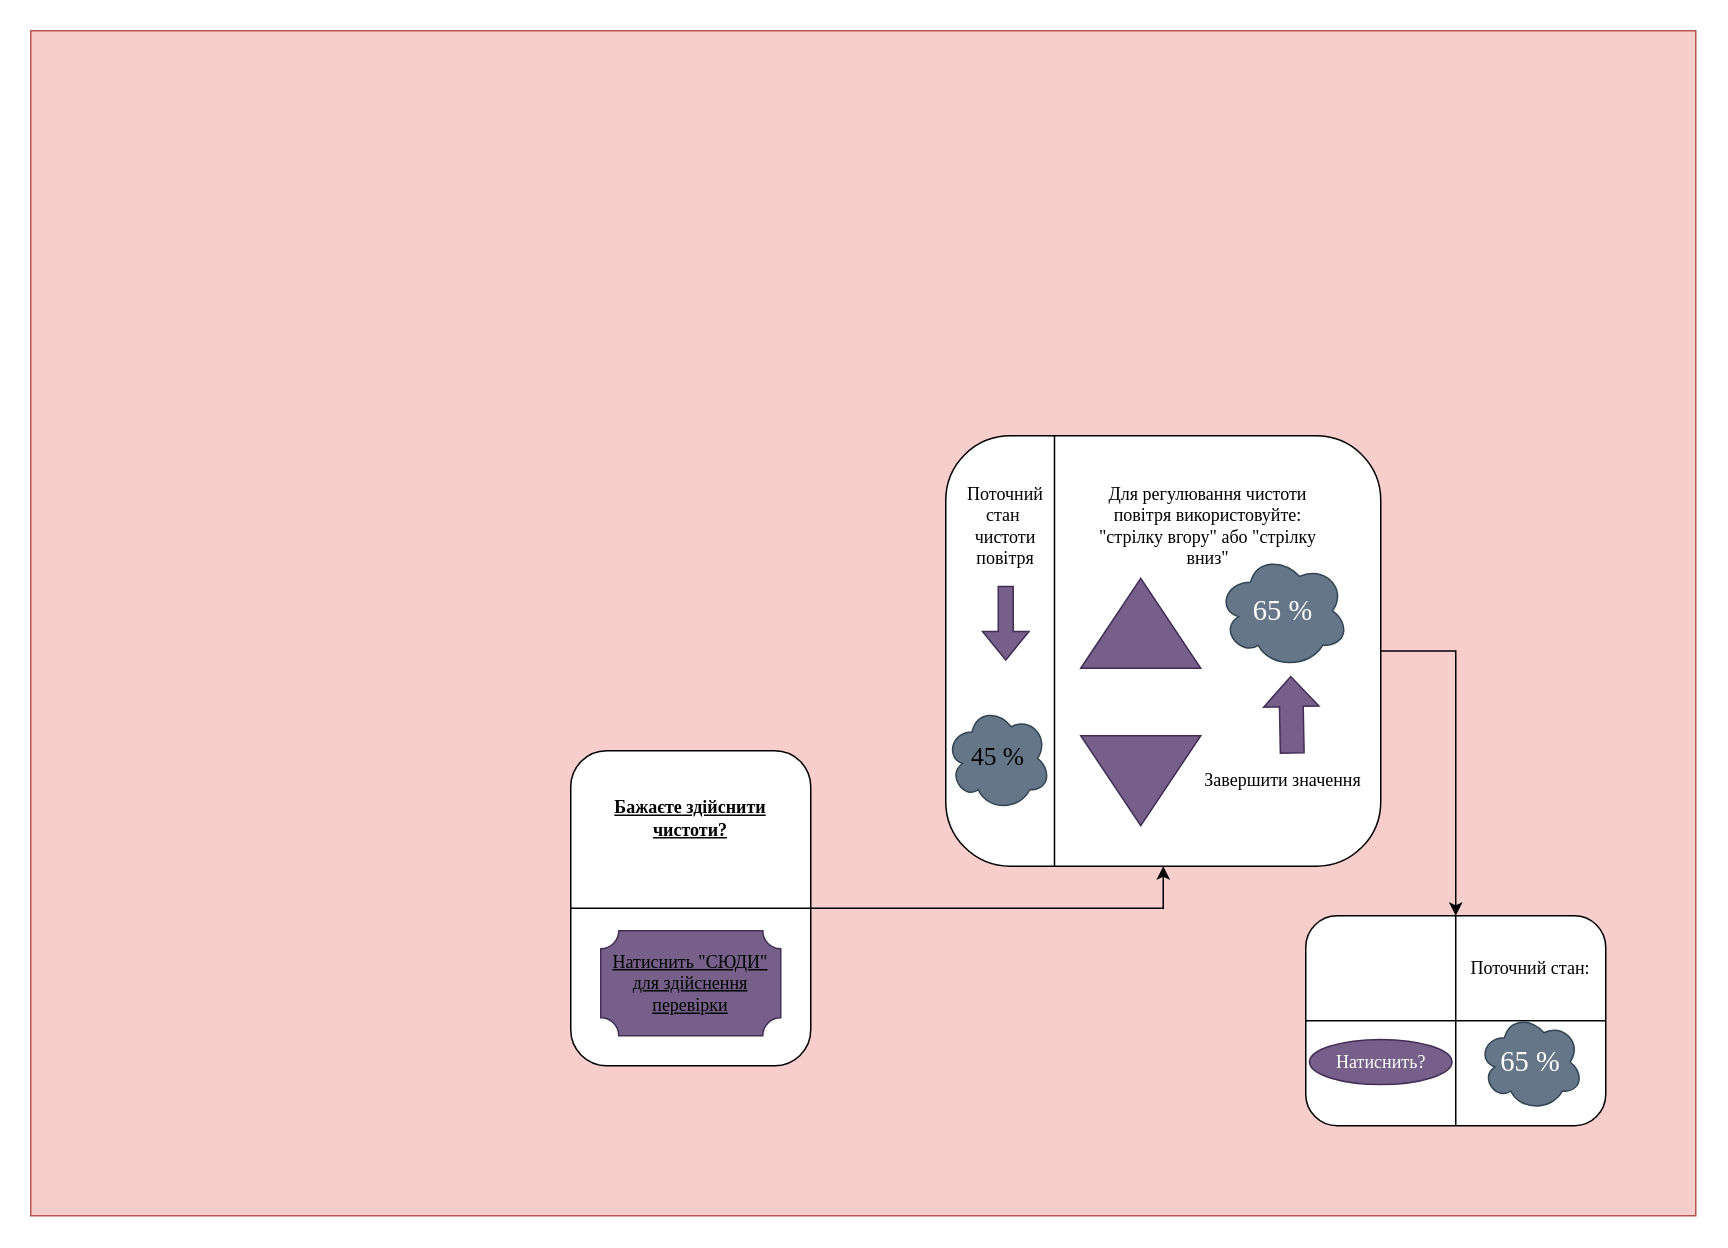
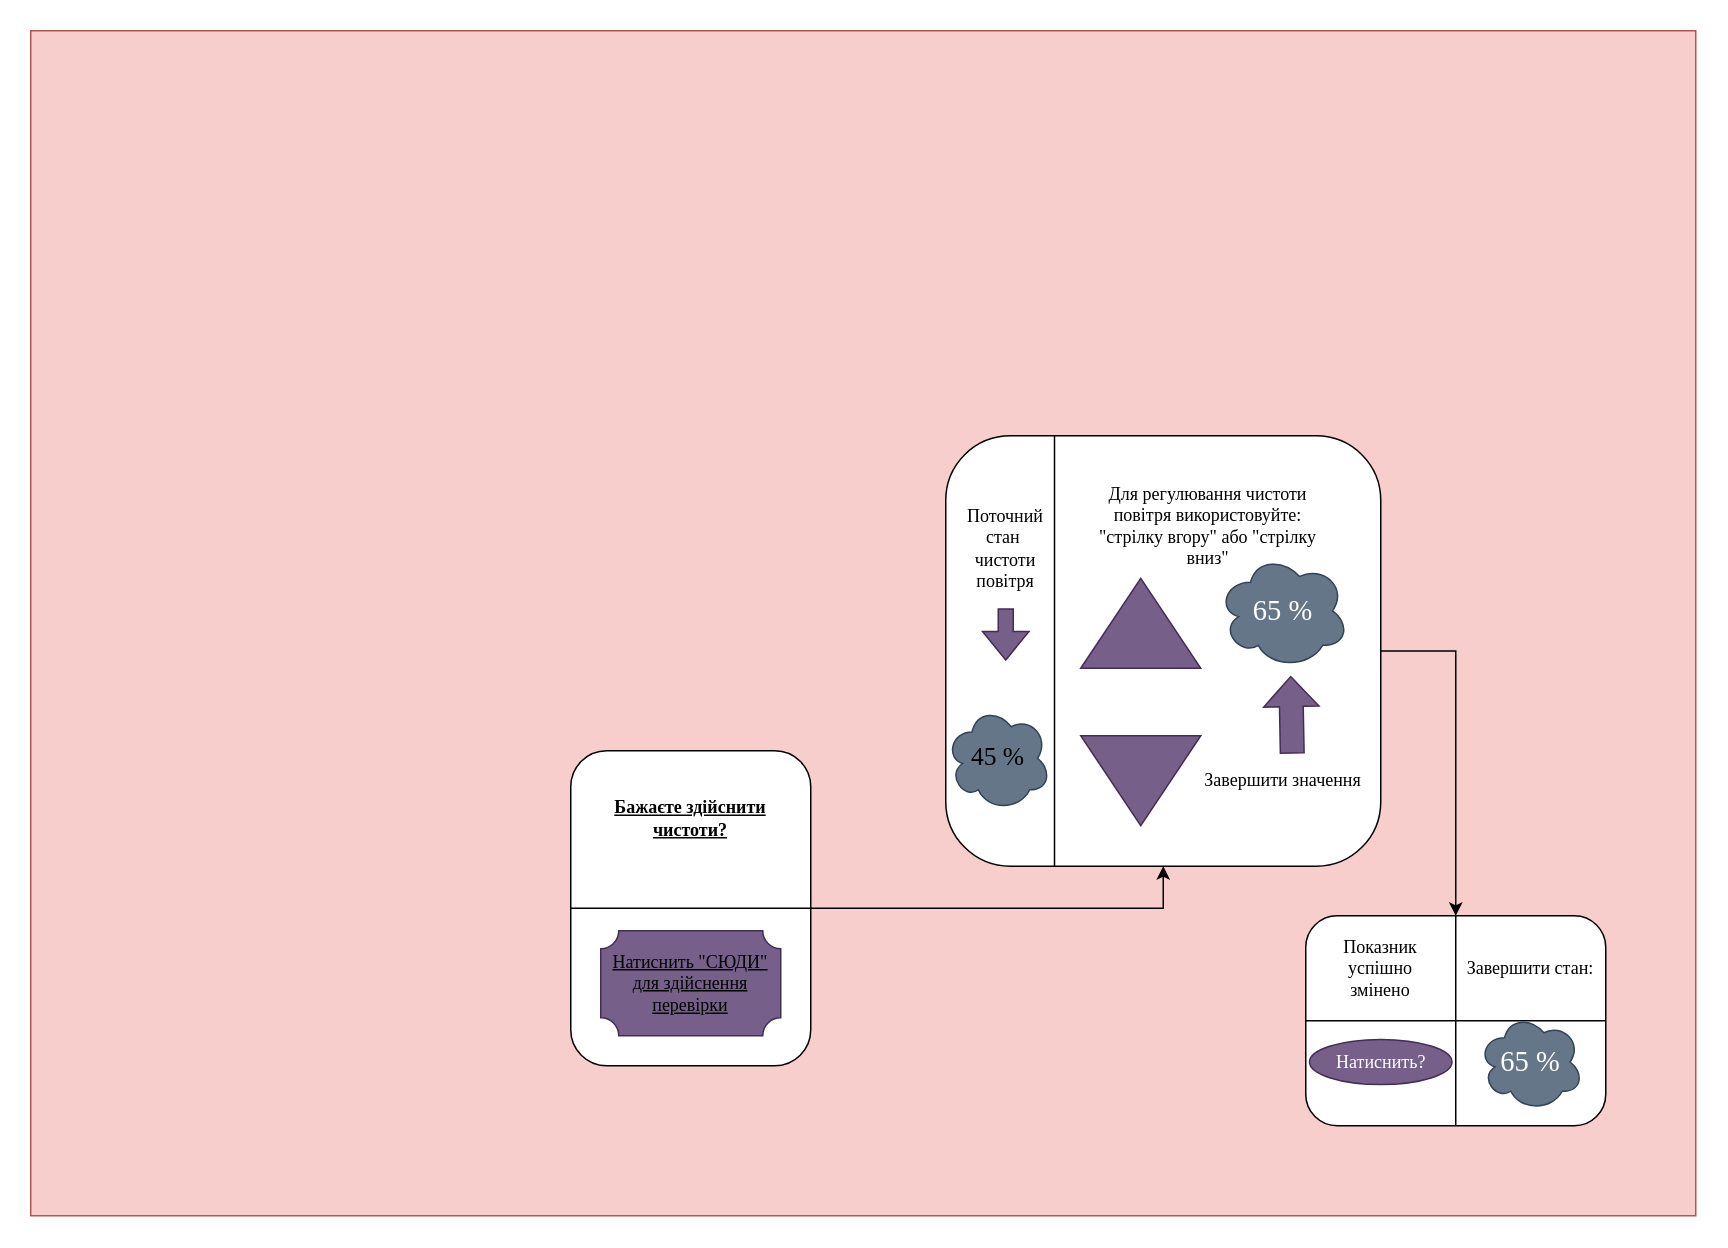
node "Поточний стан чистоти повітря": moved (1006, 526) -> (1006, 548)
node "Показник успішно змінено": added
node "Поточний стан:": label "Поточний стан:" -> "Завершити стан:"
